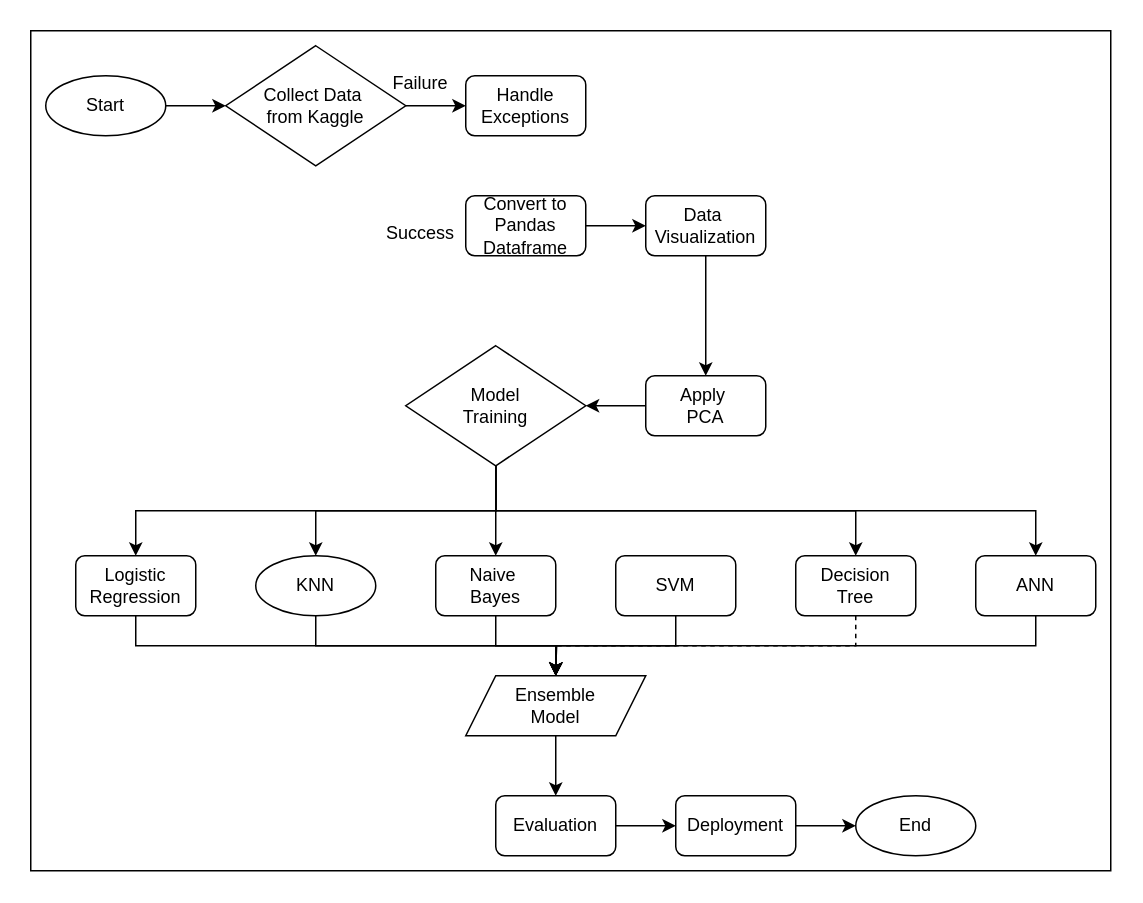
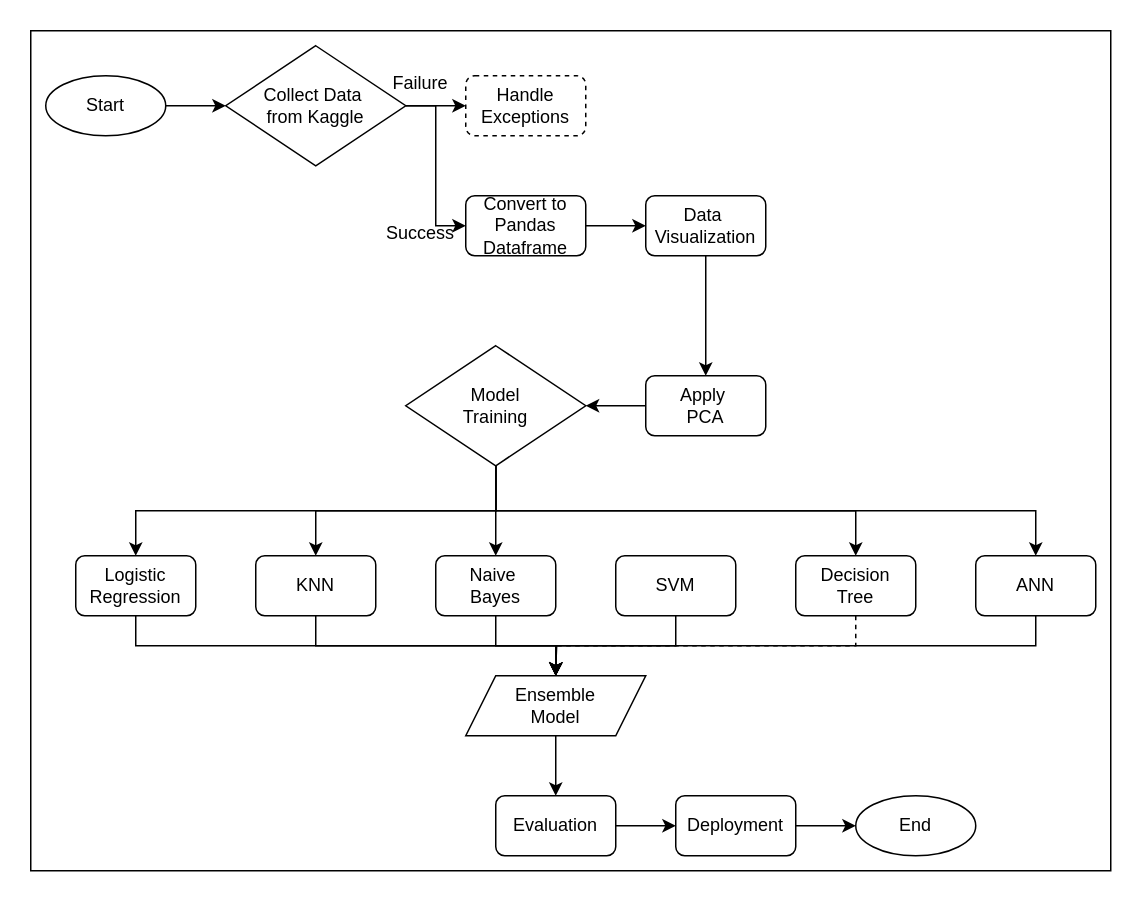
node "Handle Exceptions": style solid -> dashed
edge "Collect Data from Kaggle" -> "Convert to Pandas Dataframe": added
node "KNN": shape ellipse -> rounded rectangle
